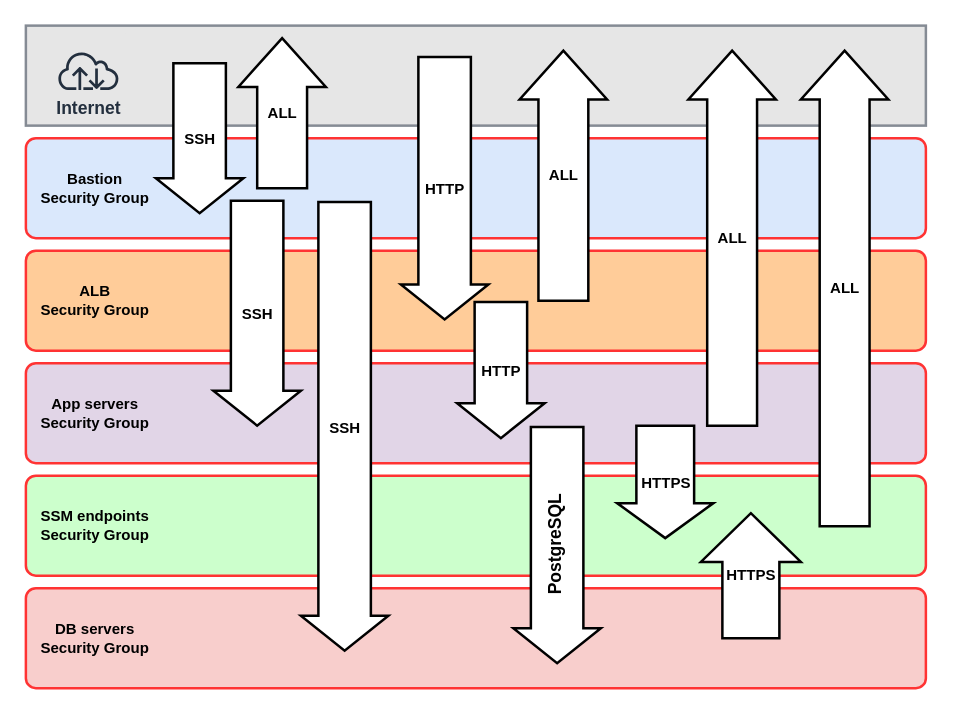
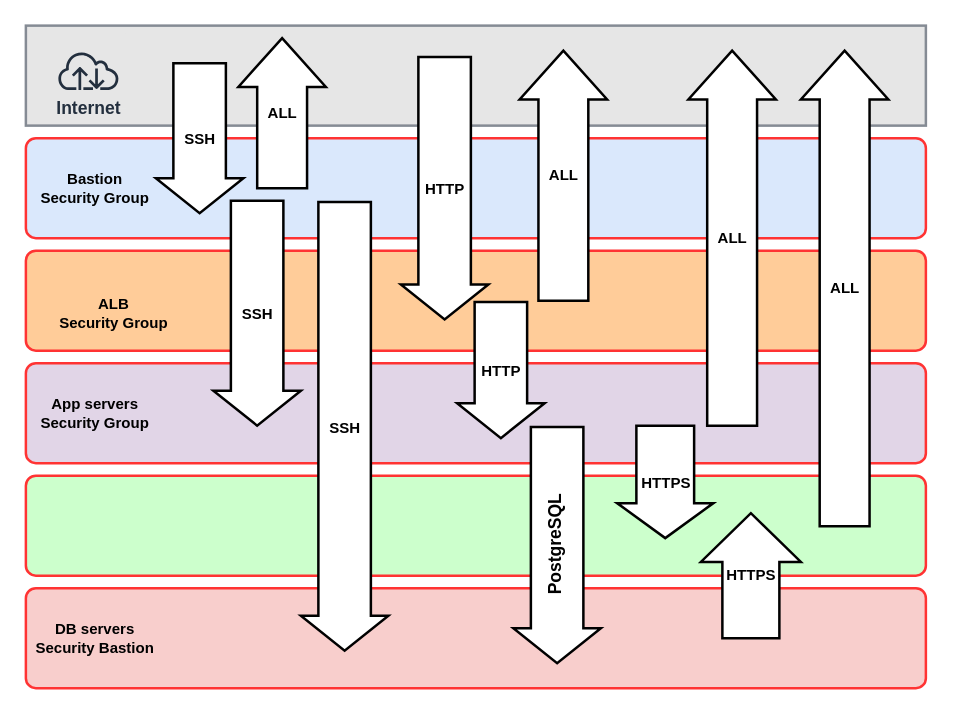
node "ALB Security Group": moved (94, 301) -> (113, 313)
node "SSM endpoints Security Group": removed
node "DB servers Security Group": label "DB servers Security Group" -> "DB servers Security Bastion"
